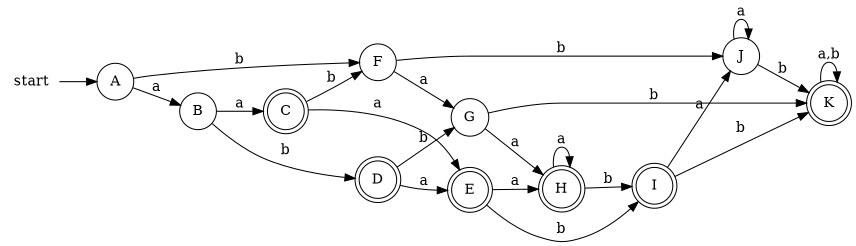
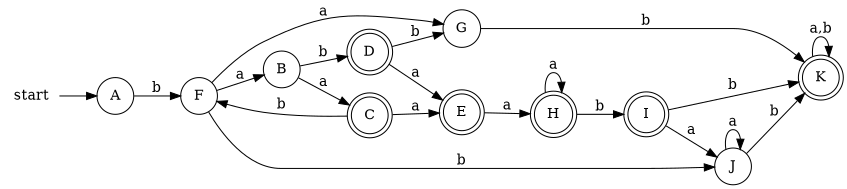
edge "A" -> "B": now "F" -> "B"
edge "G" -> "H": removed, label "a"
edge "E" -> "I": removed, label "b"
